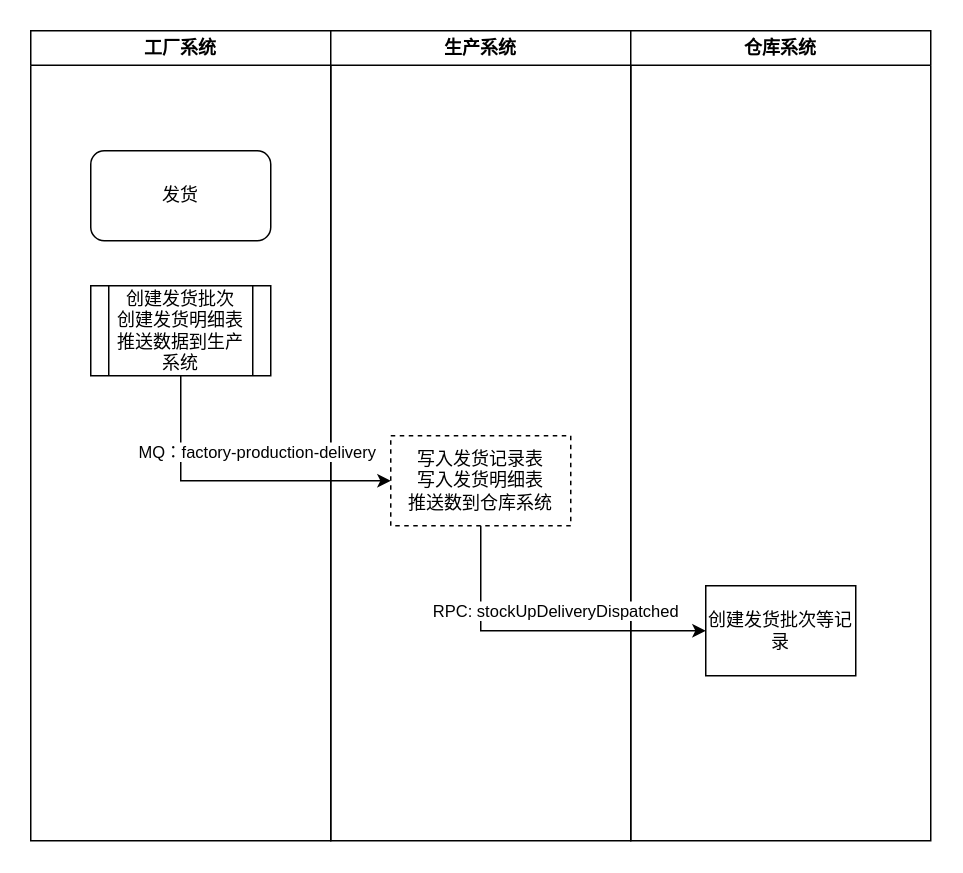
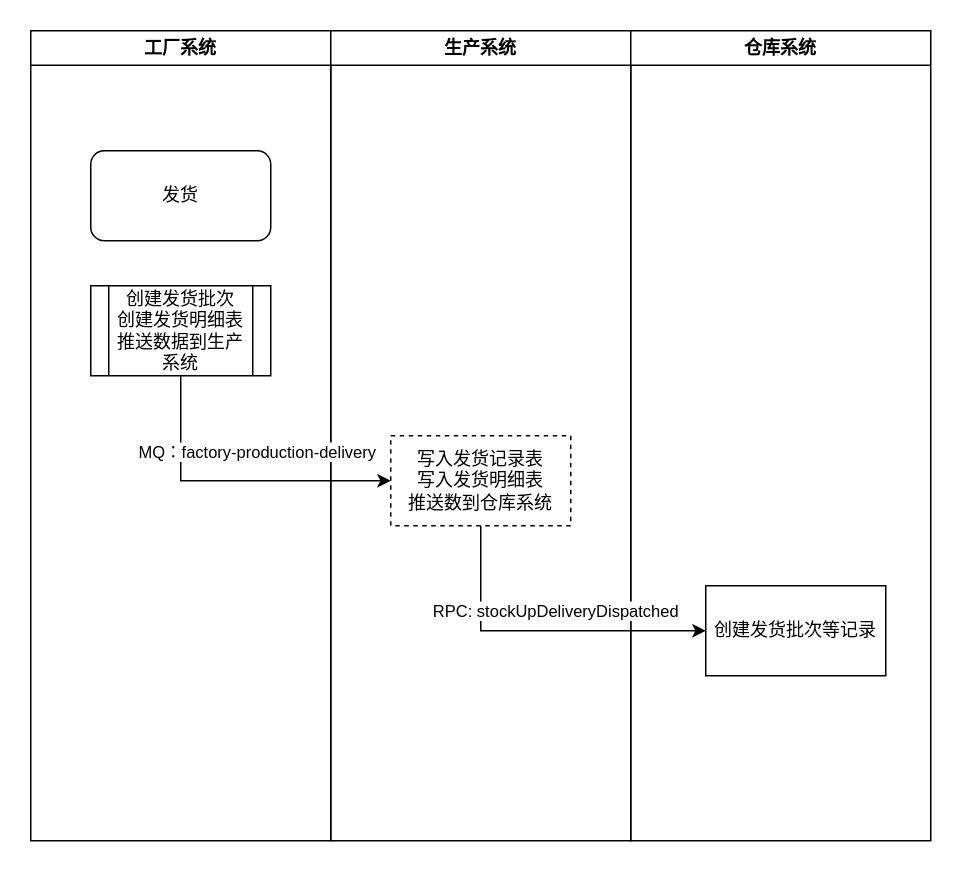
node "创建发货批次等记录": size 150x90 -> 180x90
